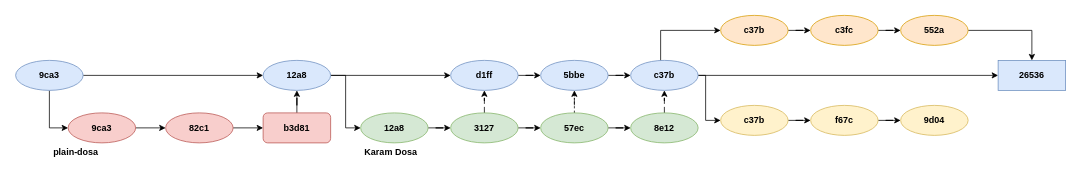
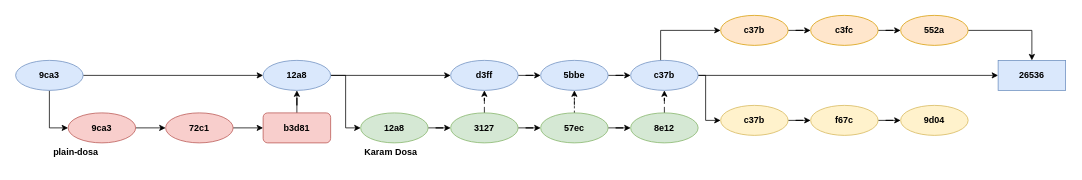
node "d1ff": label "d1ff" -> "d3ff"
node "82c1": label "82c1" -> "72c1"
